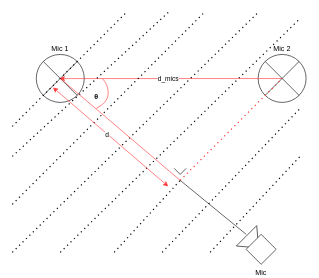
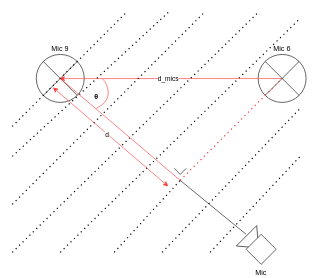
node "Mic 1": label "Mic 1" -> "Mic 9"
node "Mic 2": label "Mic 2" -> "Mic 6"
